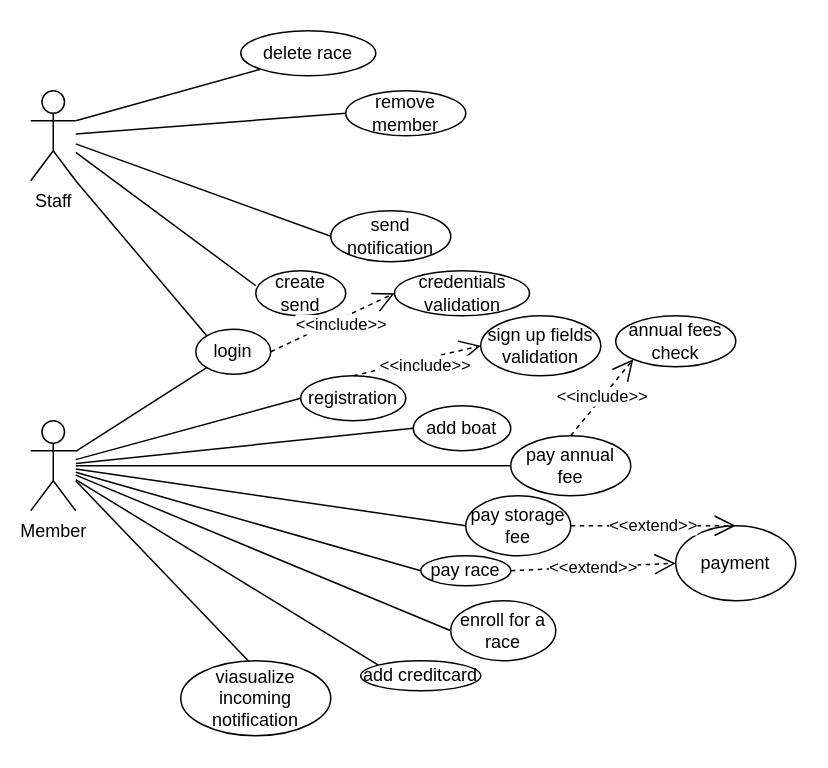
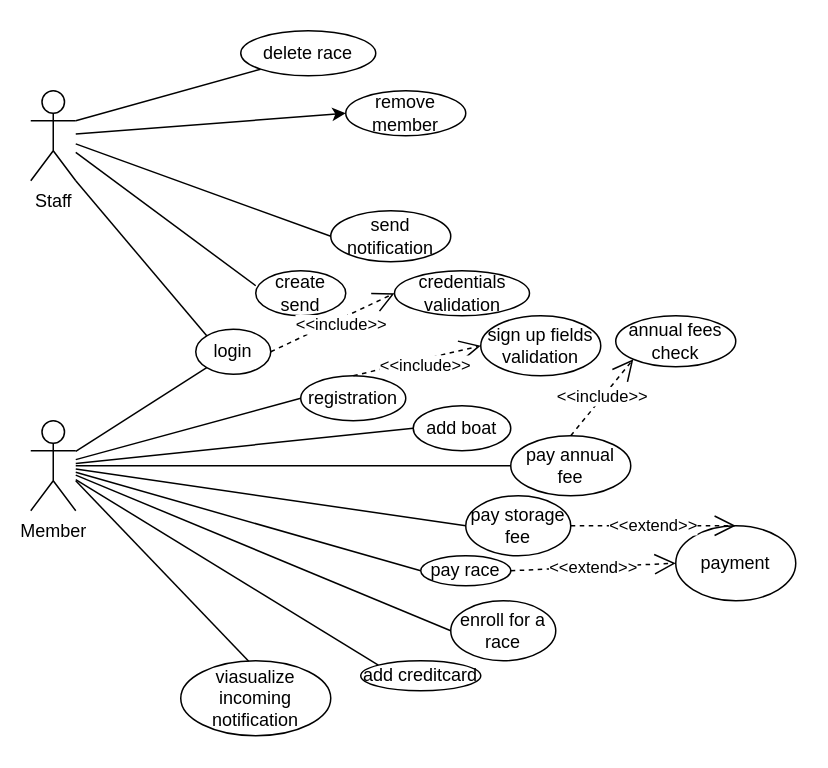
edge "remove member" -- "Staff": arrowhead none -> classic
